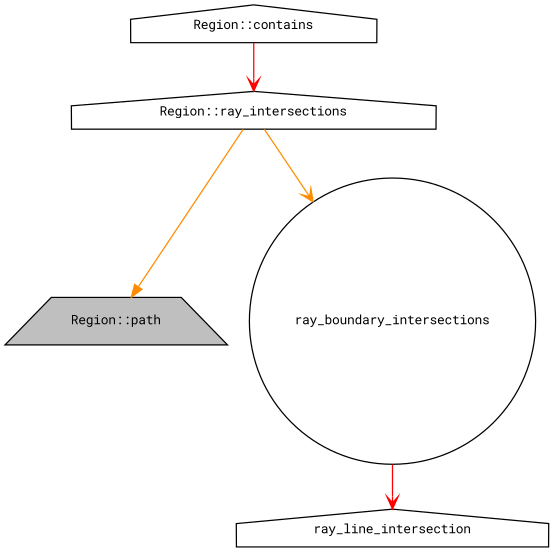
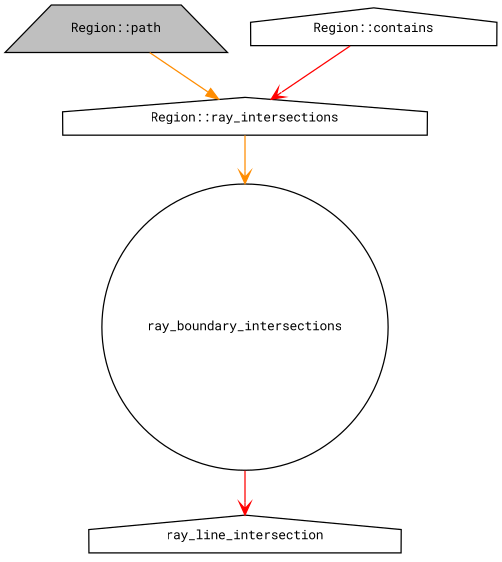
edge "Region::ray_intersections" -> "Region::path": reversed
